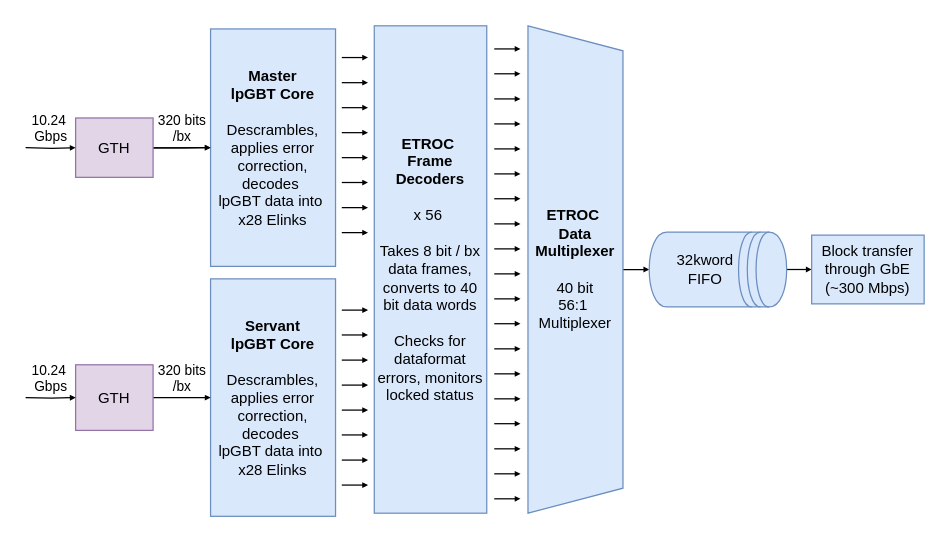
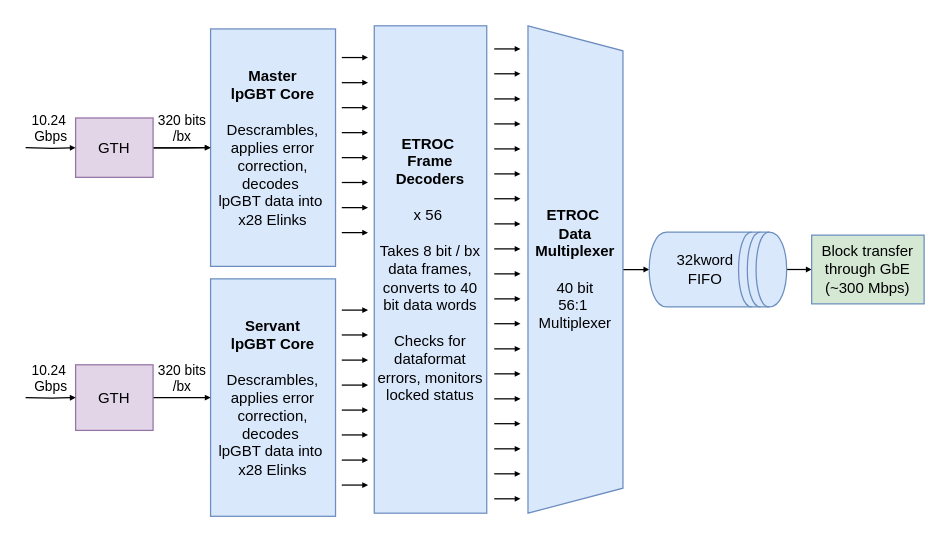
node "Block transfer through GbE (~300 Mbps)": fillcolor #dae8fc -> #d5e8d4
